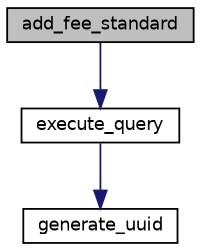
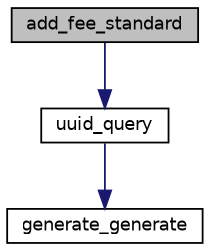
node "execute_query": label "execute_query" -> "uuid_query"
node "generate_uuid": label "generate_uuid" -> "generate_generate"
